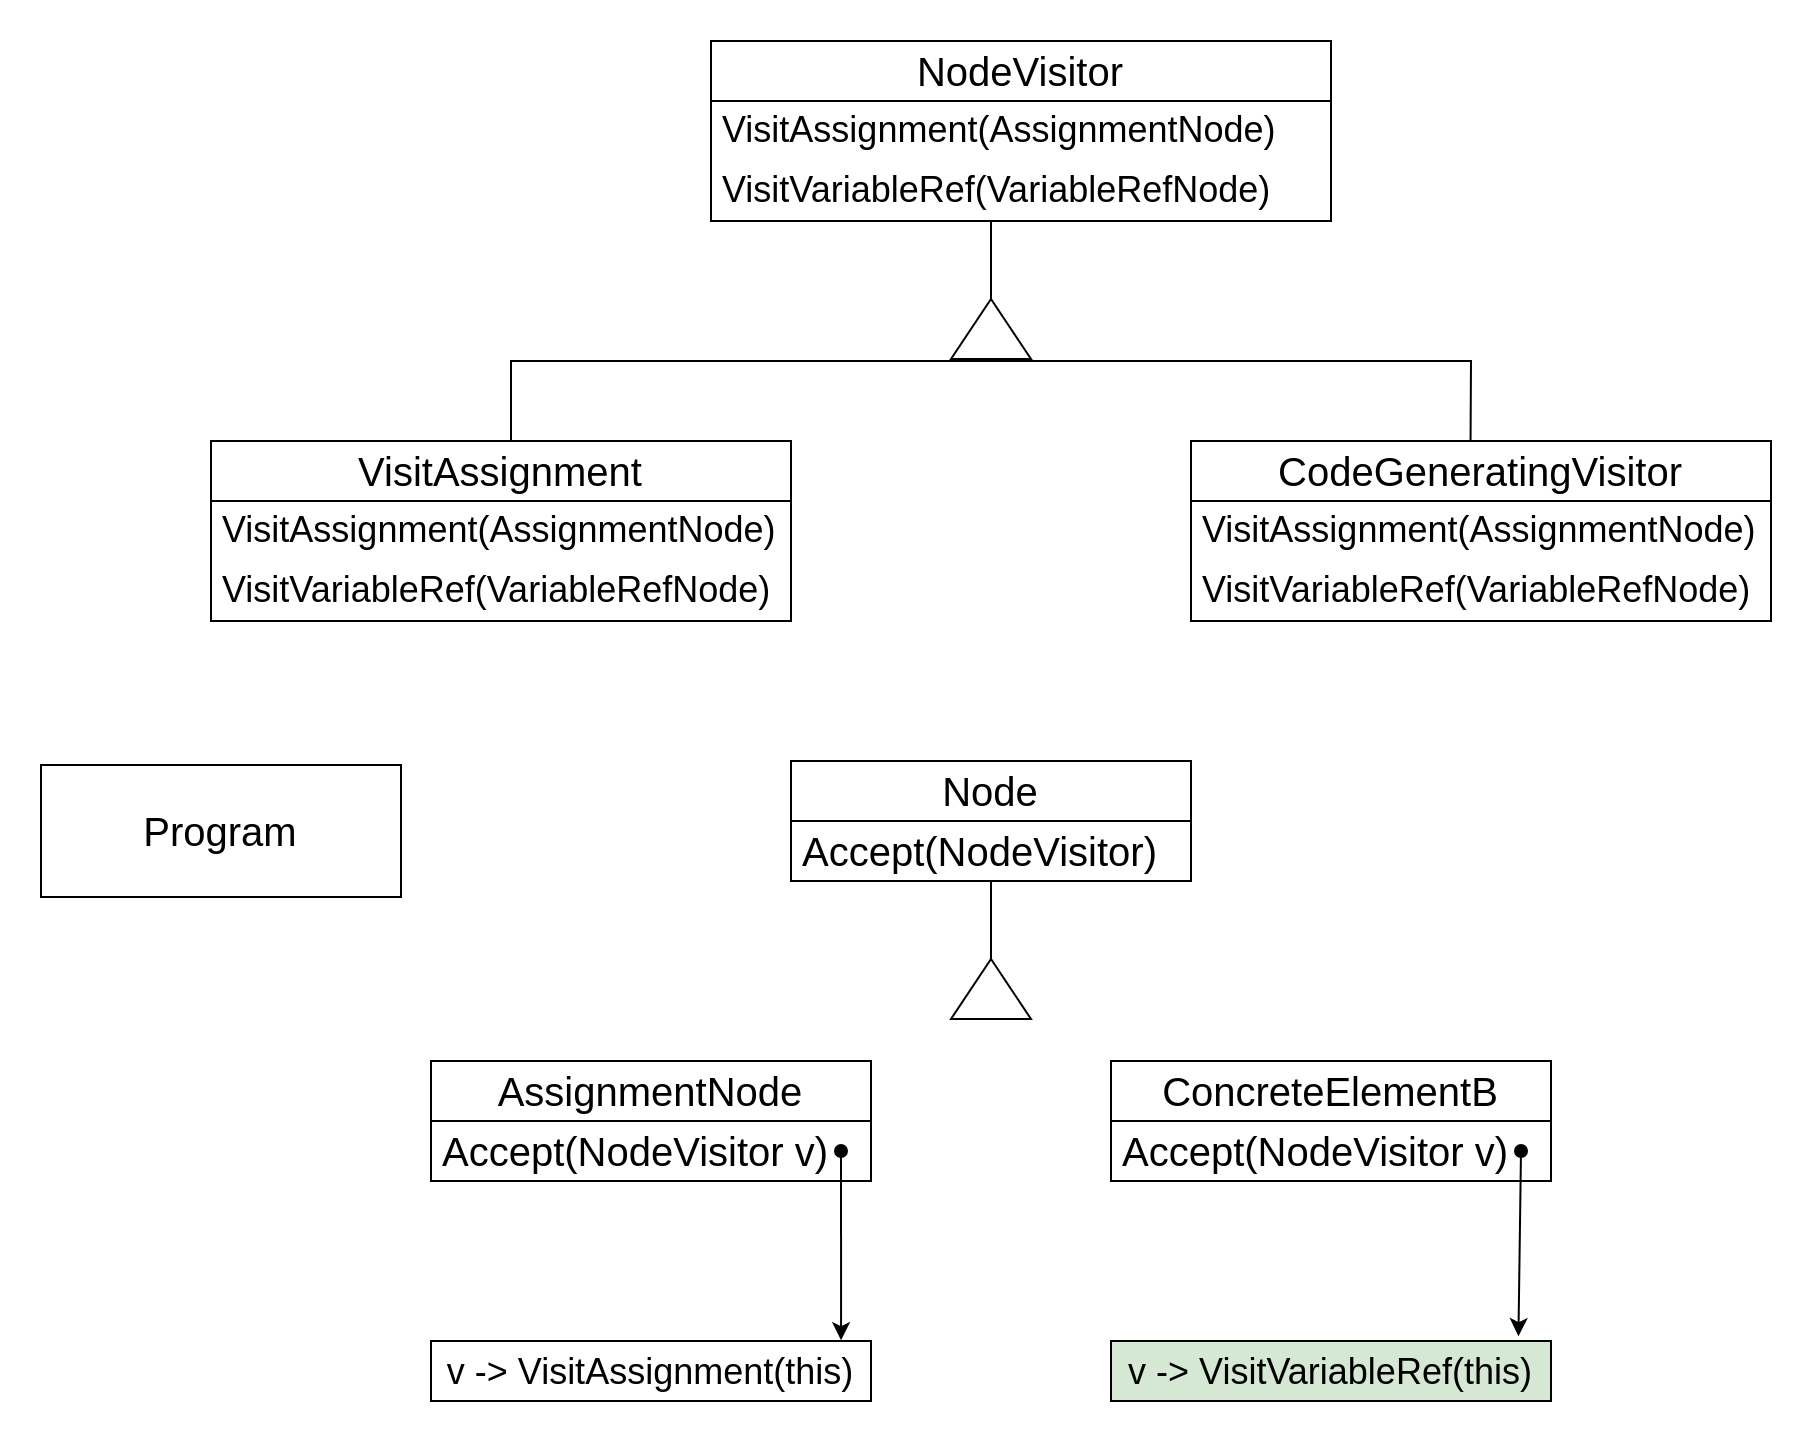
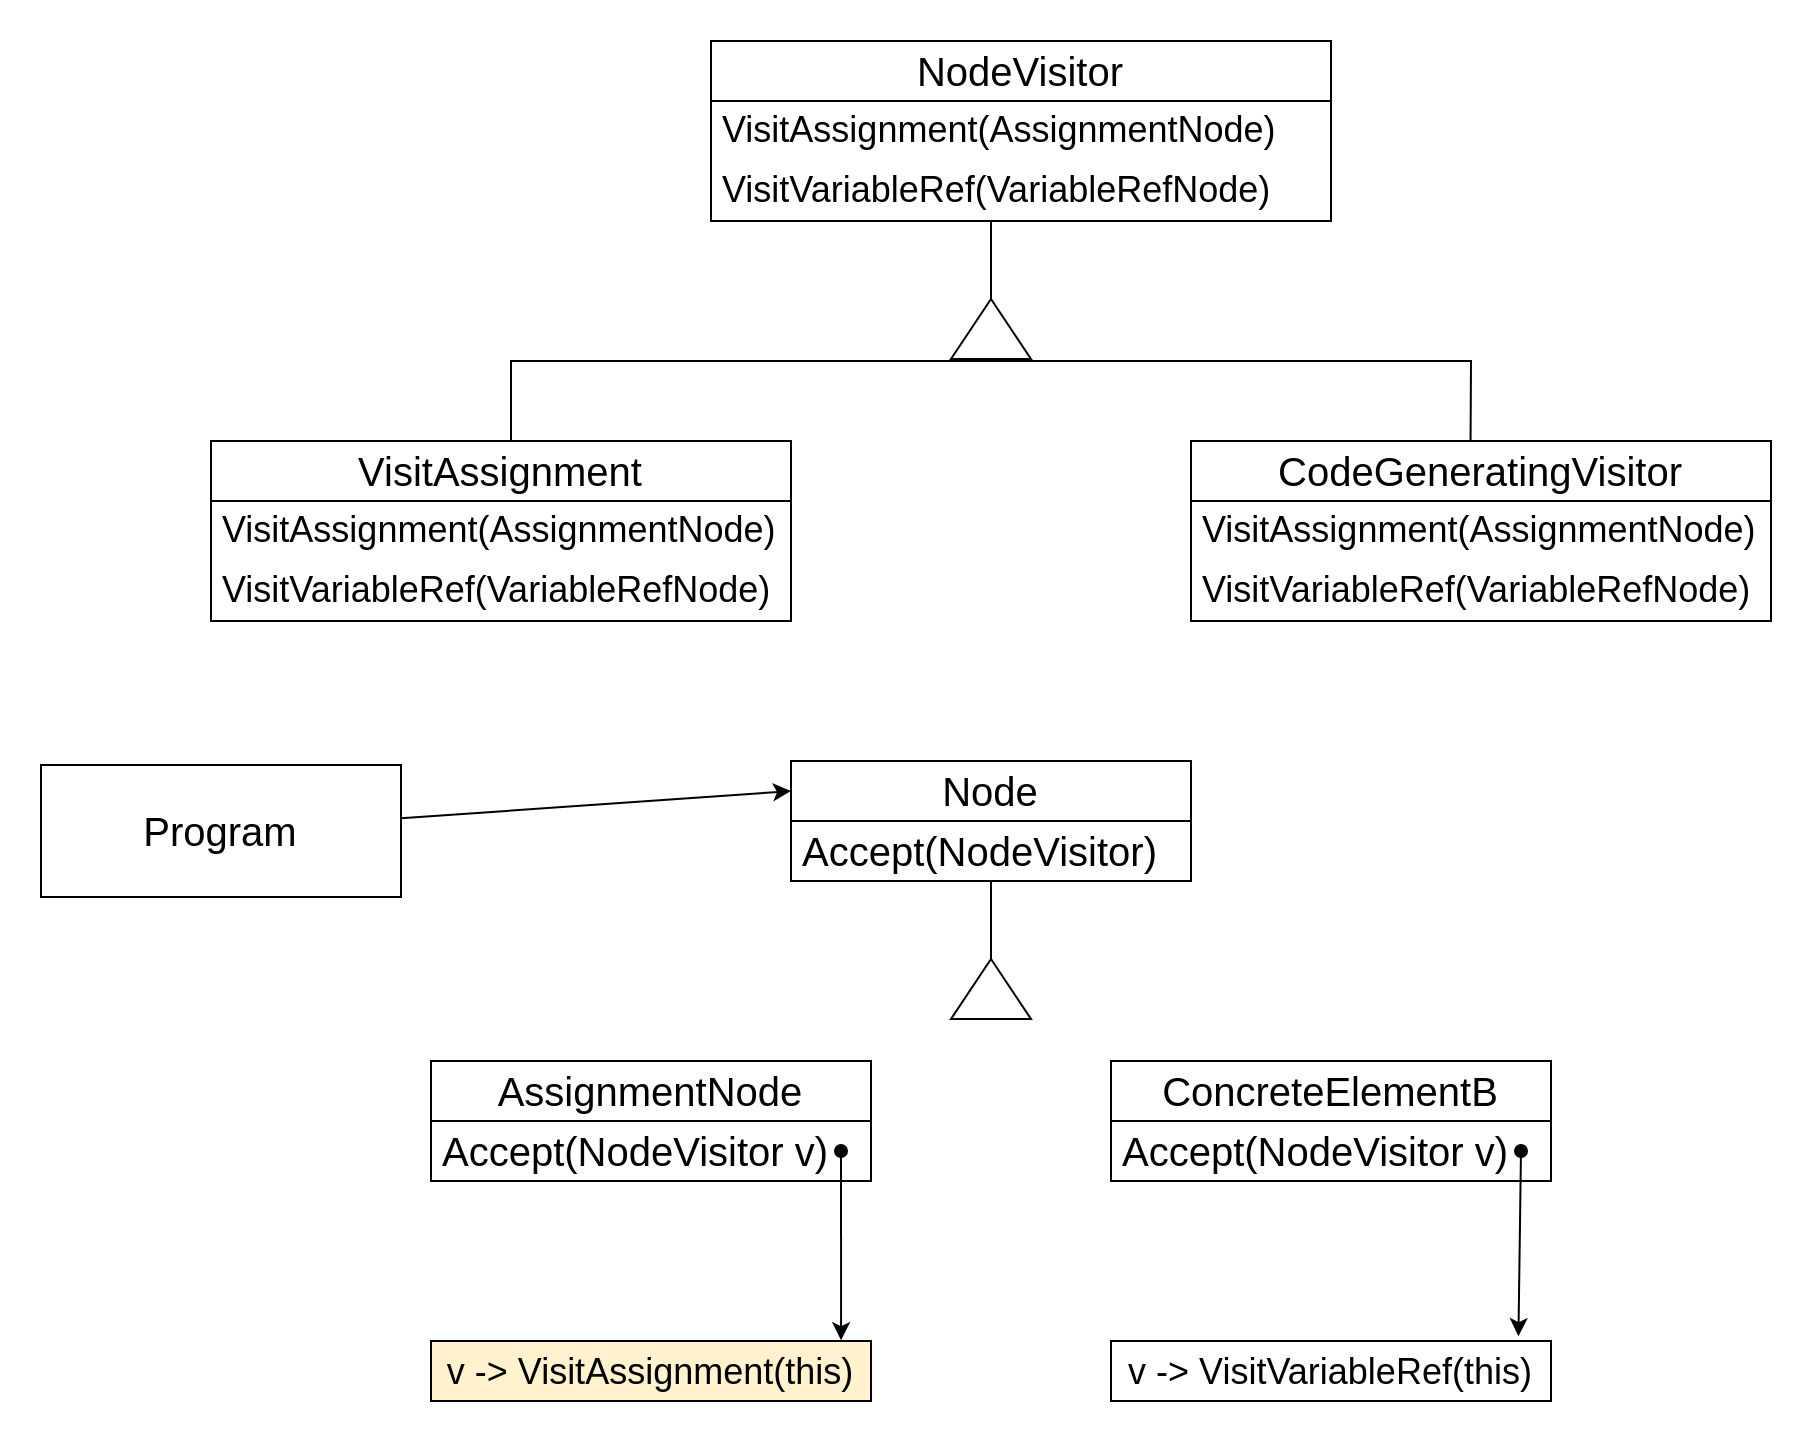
edge "Program" -> "Node": added
node "v -> VisitAssignment(this)": fillcolor #ffffff -> #fff2cc
node "v -> VisitVariableRef(this)": fillcolor #d5e8d4 -> #ffffff
